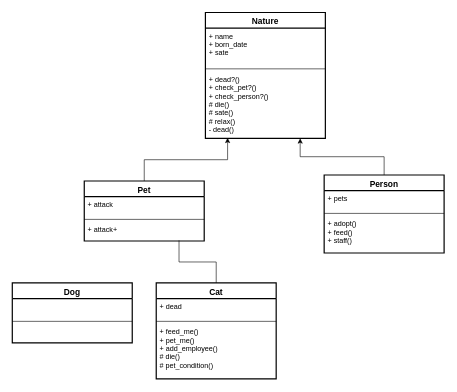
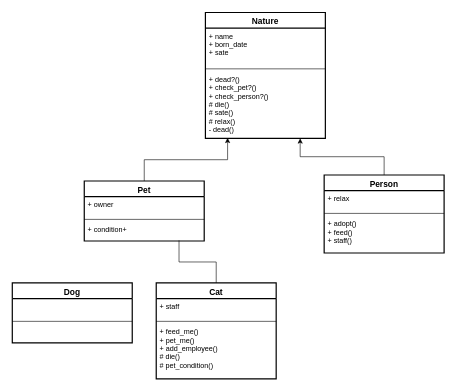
node "+ pets": label "+ pets" -> "+ relax"
node "+ attack": label "+ attack" -> "+ owner"
node "+ attack+": label "+ attack+" -> "+ condition+"
node "+ dead": label "+ dead" -> "+ staff"
